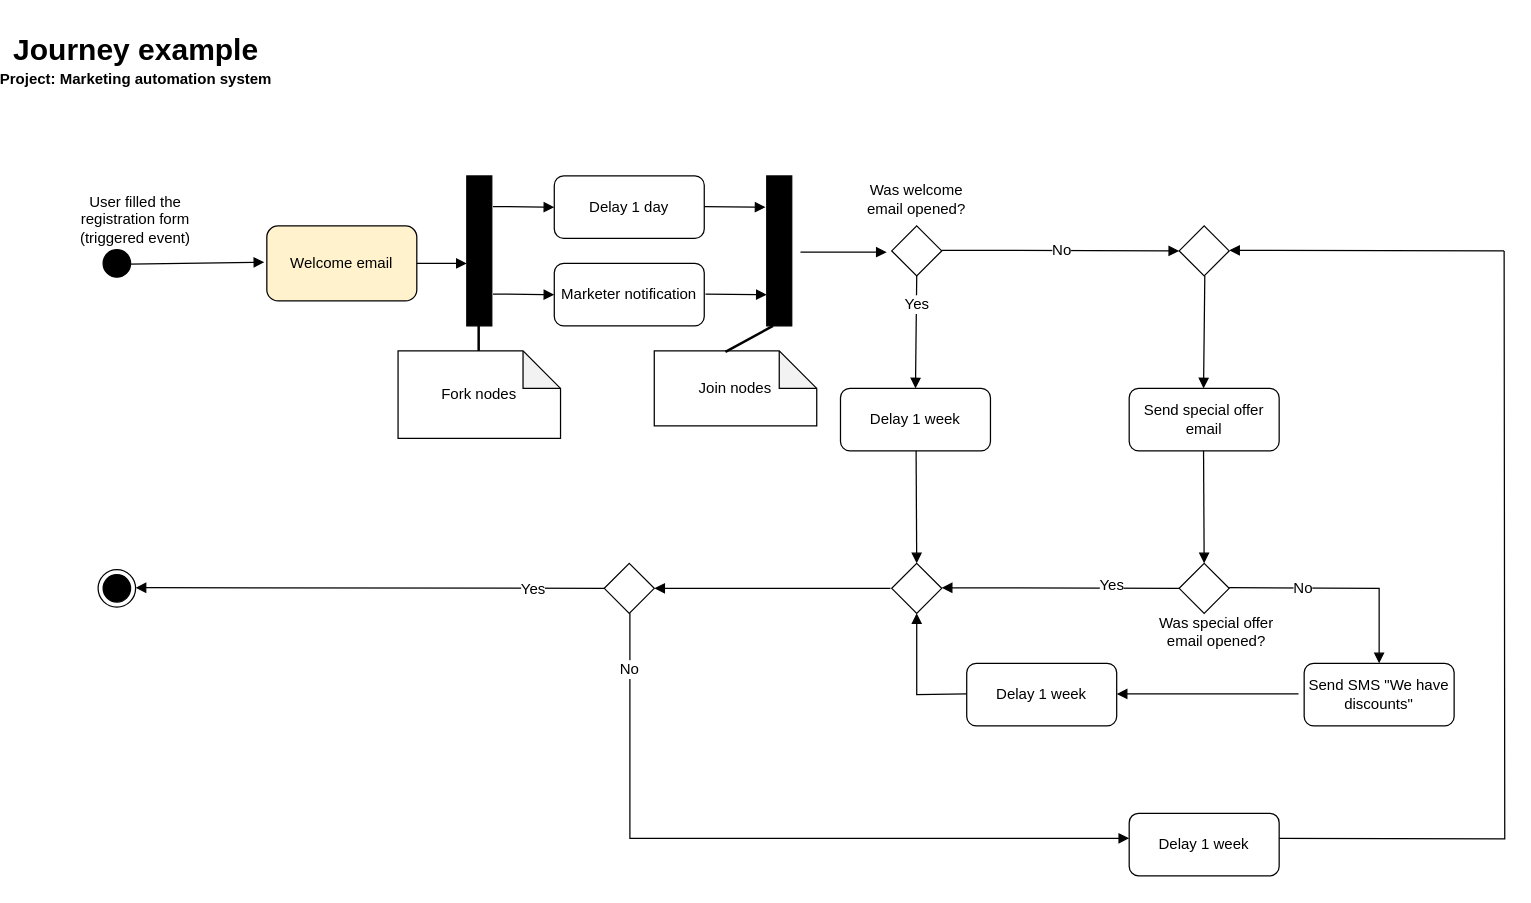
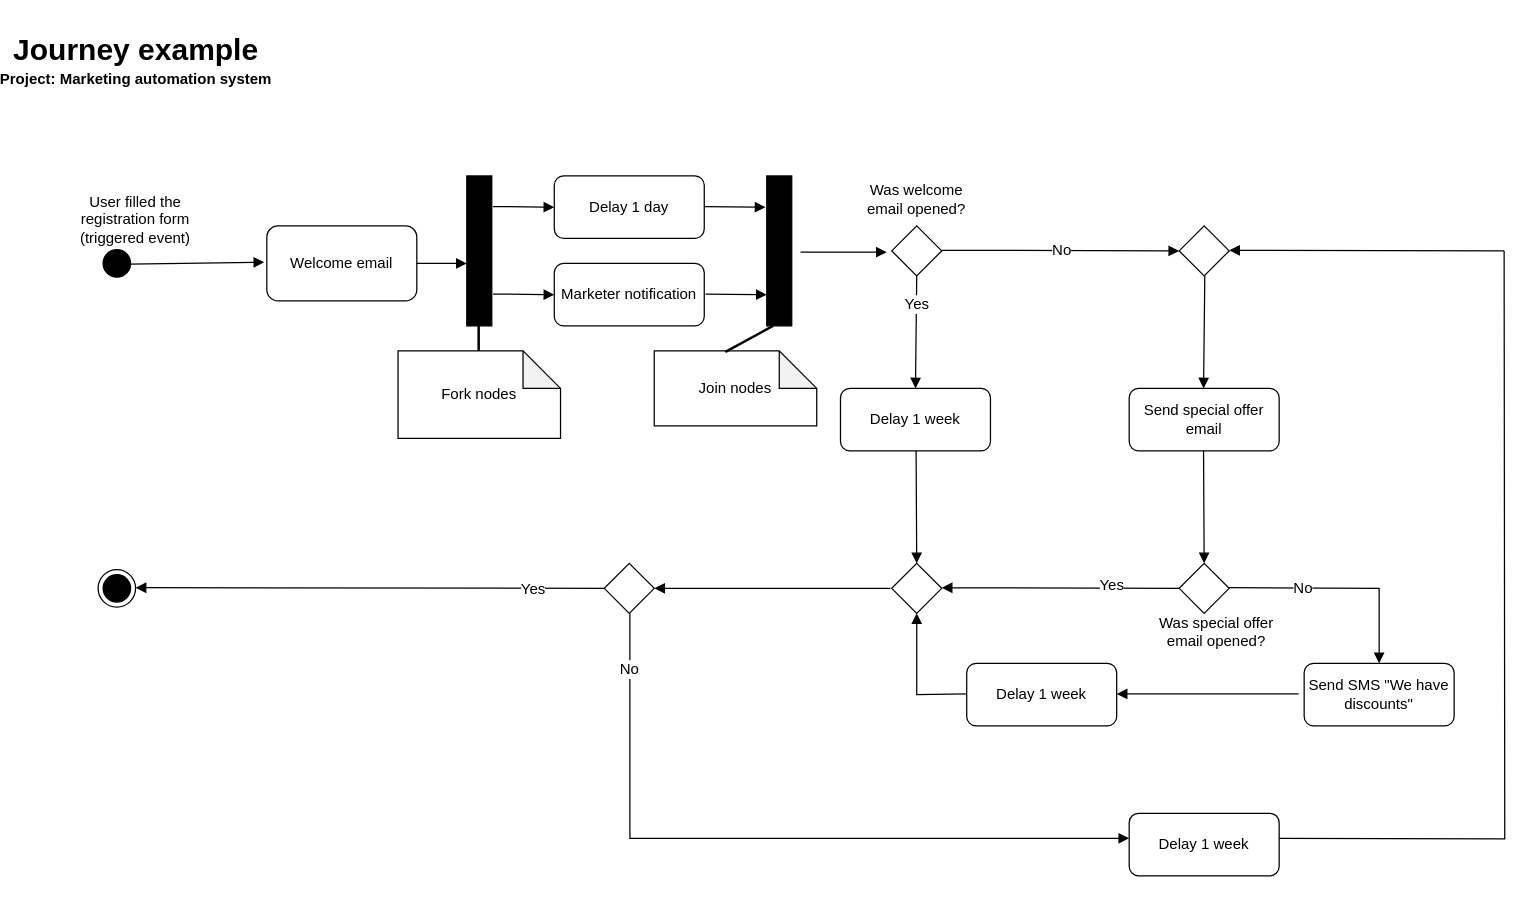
node "Welcome email": fillcolor #fff2cc -> #ffffff
